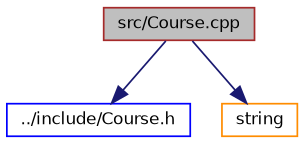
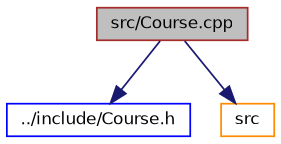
node "string": label "string" -> "src"
